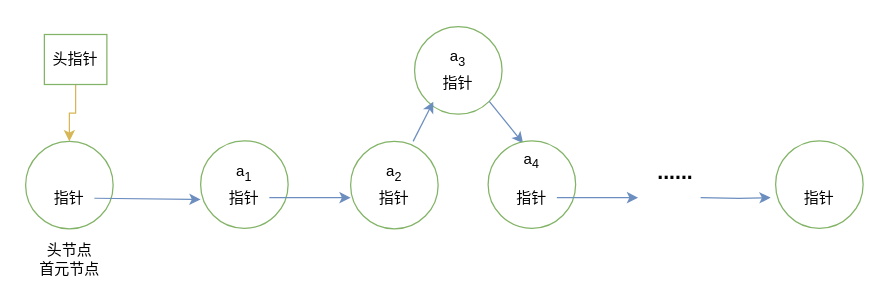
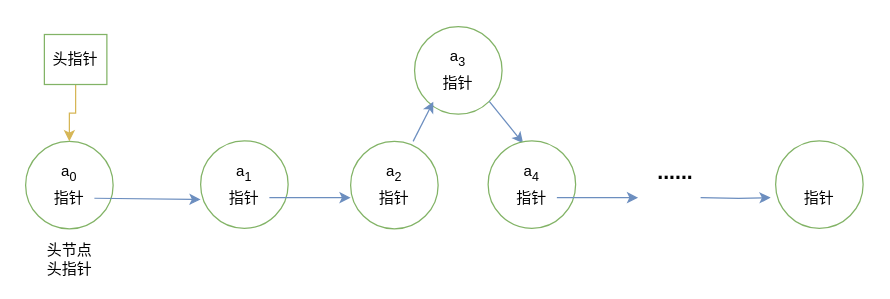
node "a4": moved (532, 160) -> (532, 173)
node "a0": added
node "头节点 首元节点": label "头节点 首元节点" -> "头节点 头指针"
